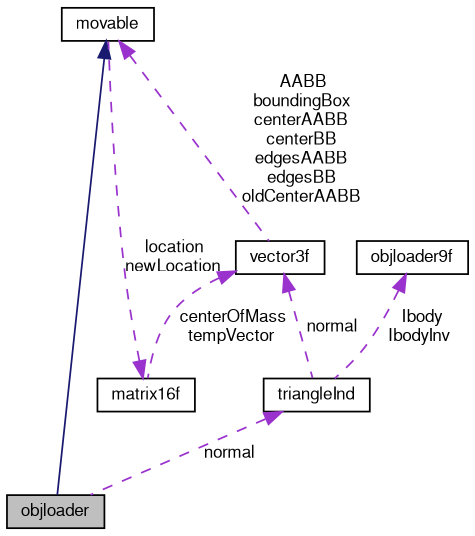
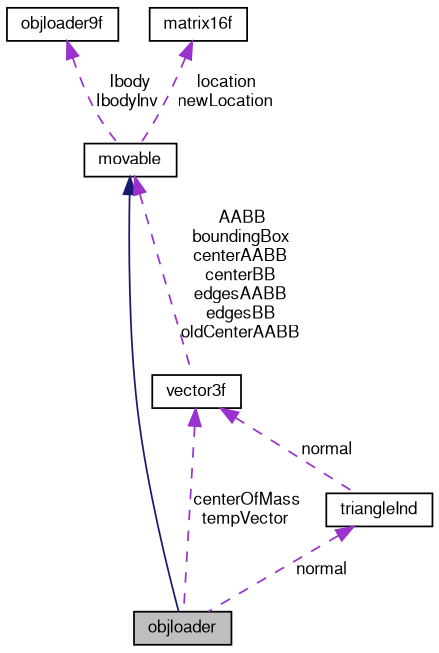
edge "matrix16f" -> "vector3f": now "objloader" -> "vector3f"
edge "triangleInd" -> "objloader9f": now "movable" -> "objloader9f"
